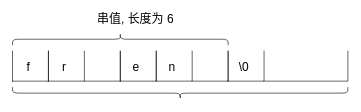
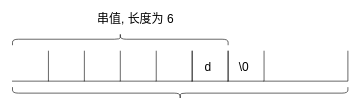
node "f": removed
node "r": removed
node "e": removed
node "n": removed
node "d": added
